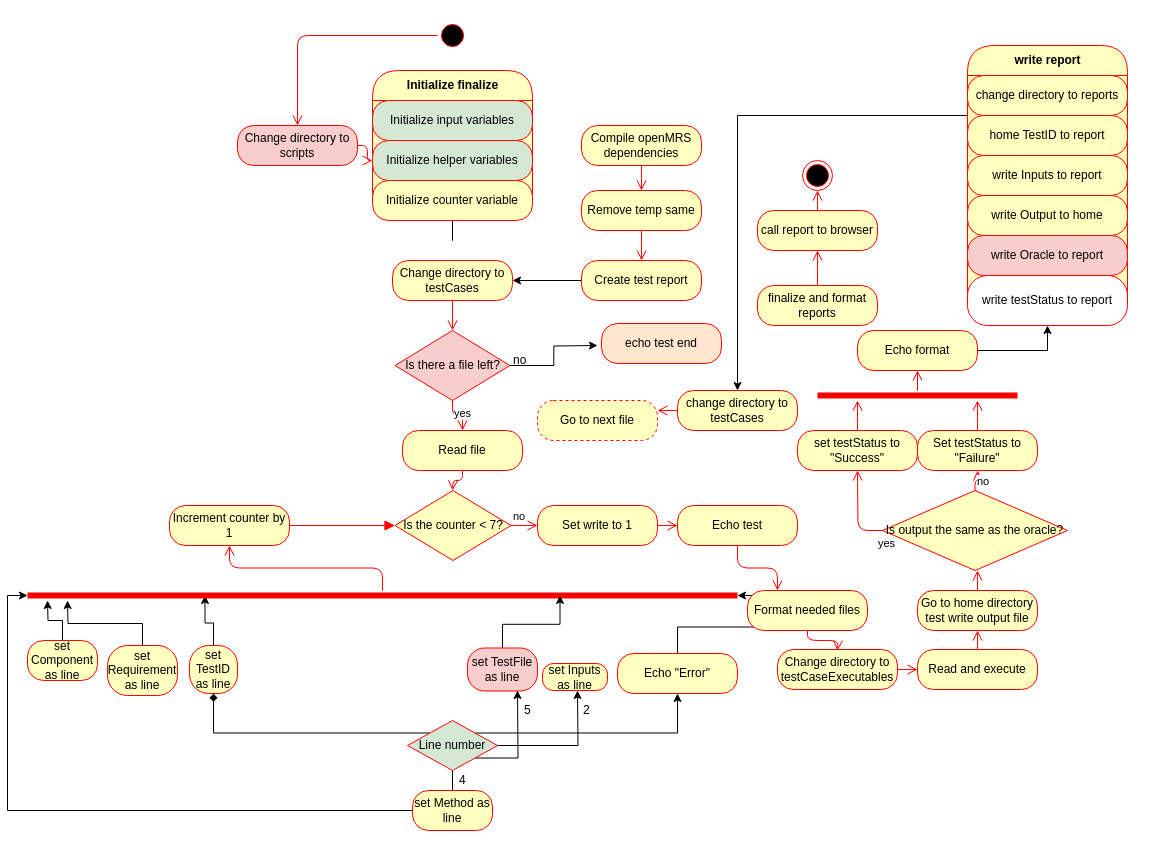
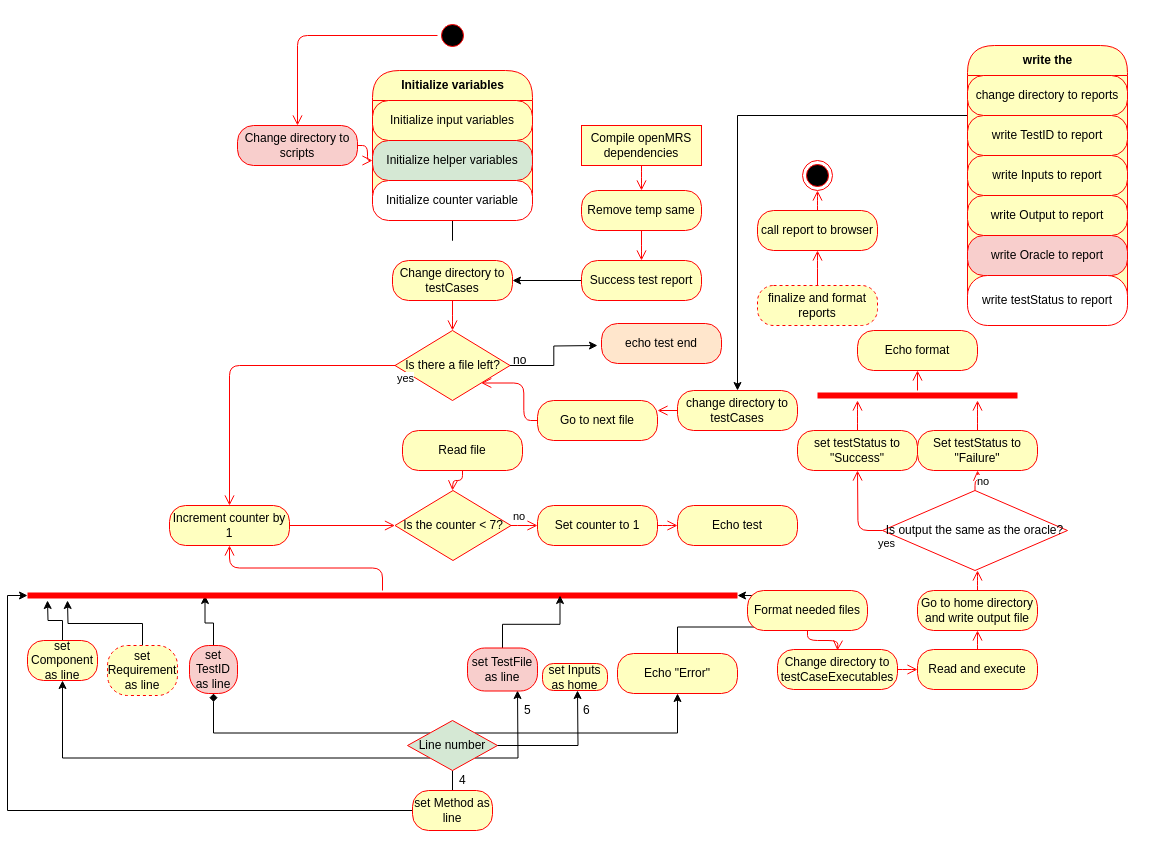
node "write report": label "write report" -> "write the"
node "Initialize finalize": label "Initialize finalize" -> "Initialize variables"
node "Initialize input variables": fillcolor #d5e8d4 -> #ffffc0
node "home TestID to report": label "home TestID to report" -> "write TestID to report"
node "Compile openMRS dependencies": shape rounded rectangle -> rectangle
node "Initialize counter variable": fillcolor #ffffc0 -> #ffffff
node "write Output to home": label "write Output to home" -> "write Output to report"
node "Create test report": label "Create test report" -> "Success test report"
node "finalize and format reports": style solid -> dashed
edge "Echo format" -> "write testStatus to report": removed
node "Is there a file left?": fillcolor #f8cecc -> #ffffc0
edge "Go to next file" -> "Is there a file left?": added
edge "Is there a file left?" -> "Read file": now "Is there a file left?" -> "Increment counter by 1"
node "Go to next file": style dashed -> solid
edge "Increment counter by 1" -> "Is the counter < 7?": arrowhead block -> open
node "Set write to 1": label "Set write to 1" -> "Set counter to 1"
node "Is output the same as the oracle?": fillcolor #ffffc0 -> #ffffff
edge "Echo test" -> "Format needed files": removed
node "Go to home directory test write output file": label "Go to home directory test write output file" -> "Go to home directory and write output file"
node "set TestID as line": fillcolor #ffffc0 -> #f8cecc
node "set Requirement as line": style solid -> dashed
node "set Inputs as line": label "set Inputs as line" -> "set Inputs as home"
node "2": label "2" -> "6"
edge "Line number" -> "set Component as line": added
